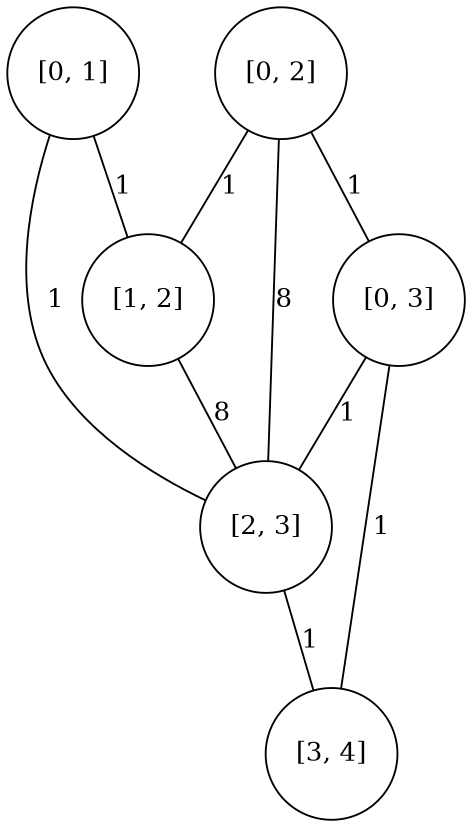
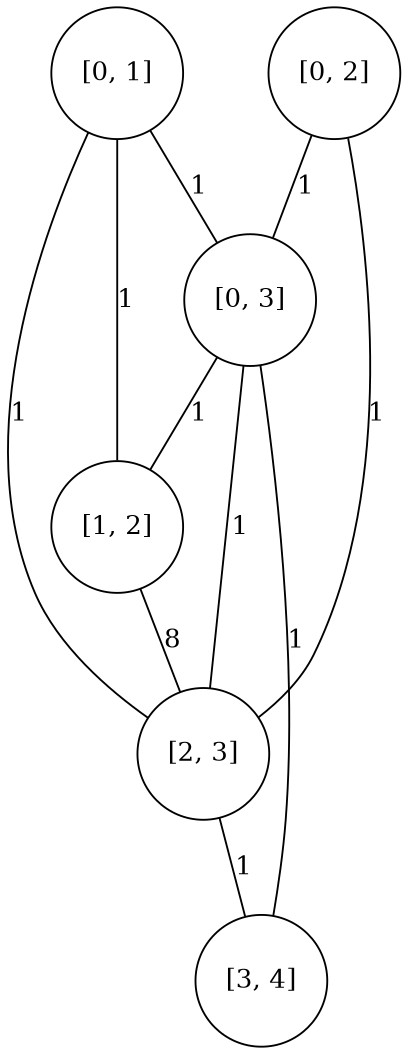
edge "[0, 1]" -- "[0, 3]": added, label "1"
edge "[0, 2]" -- "[1, 2]": now "[0, 3]" -- "[1, 2]"
edge "[0, 2]" -- "[2, 3]": label "8" -> "1"
